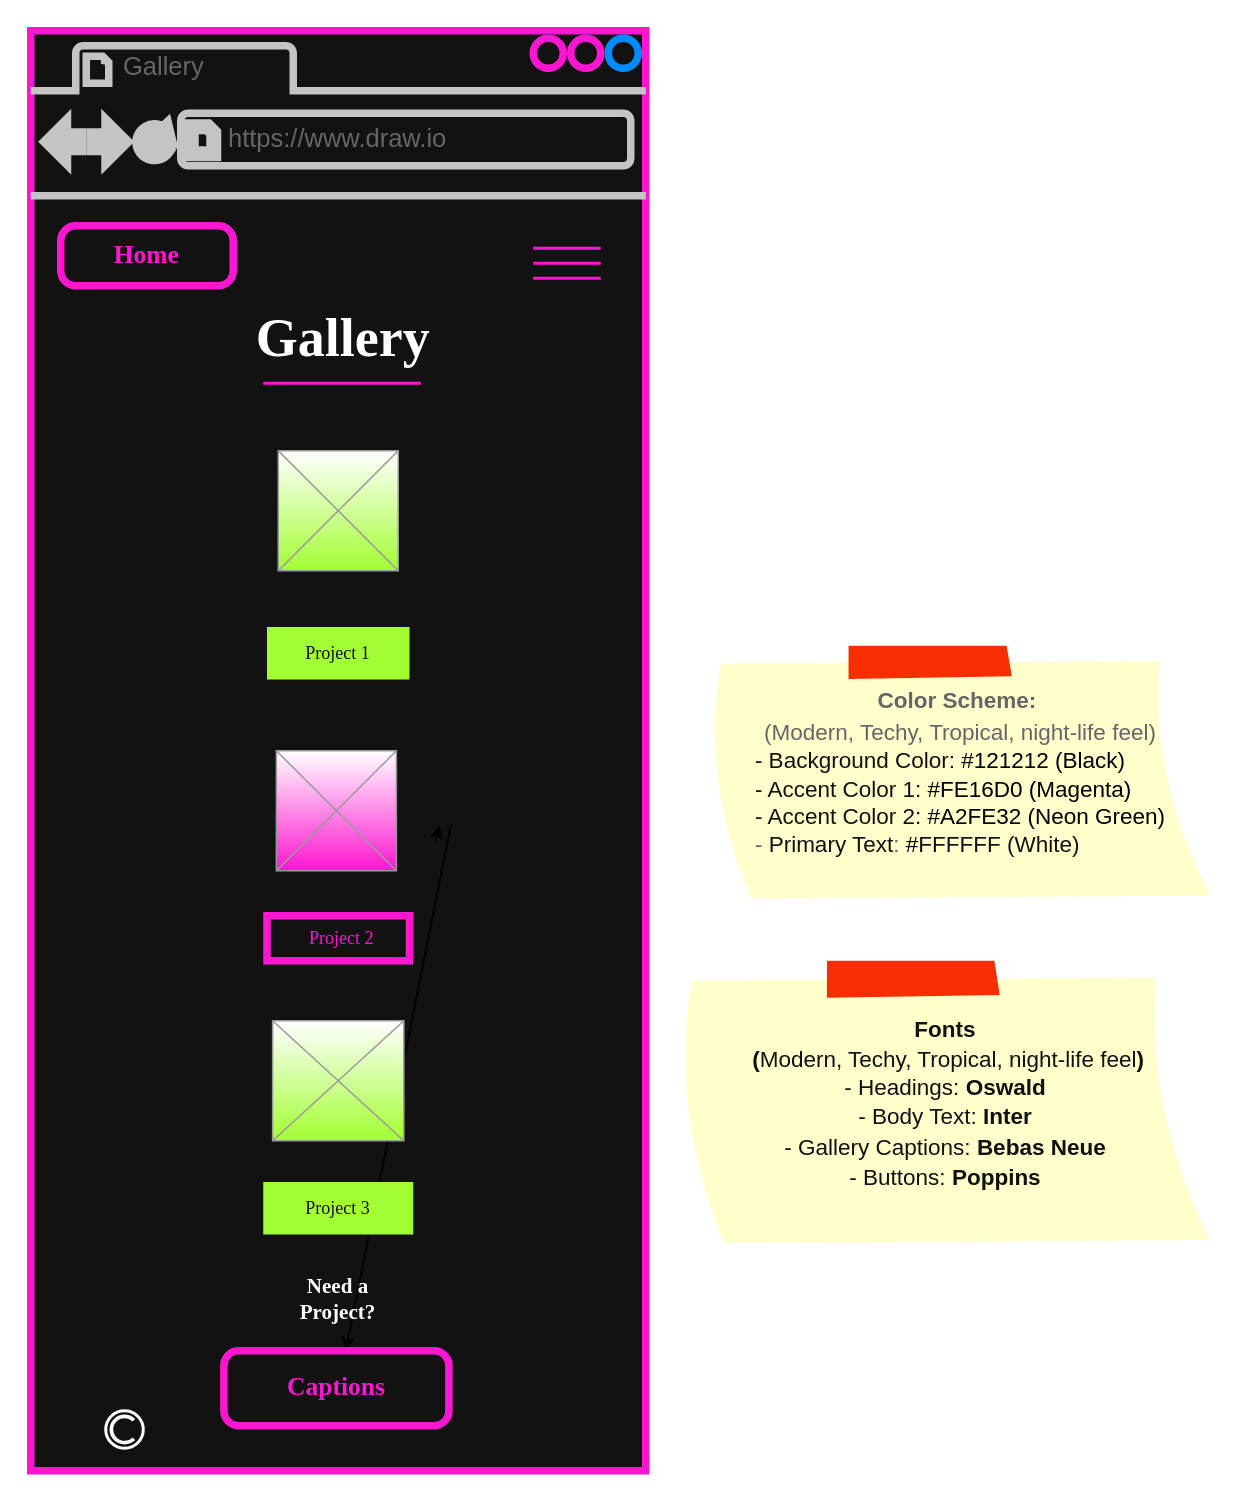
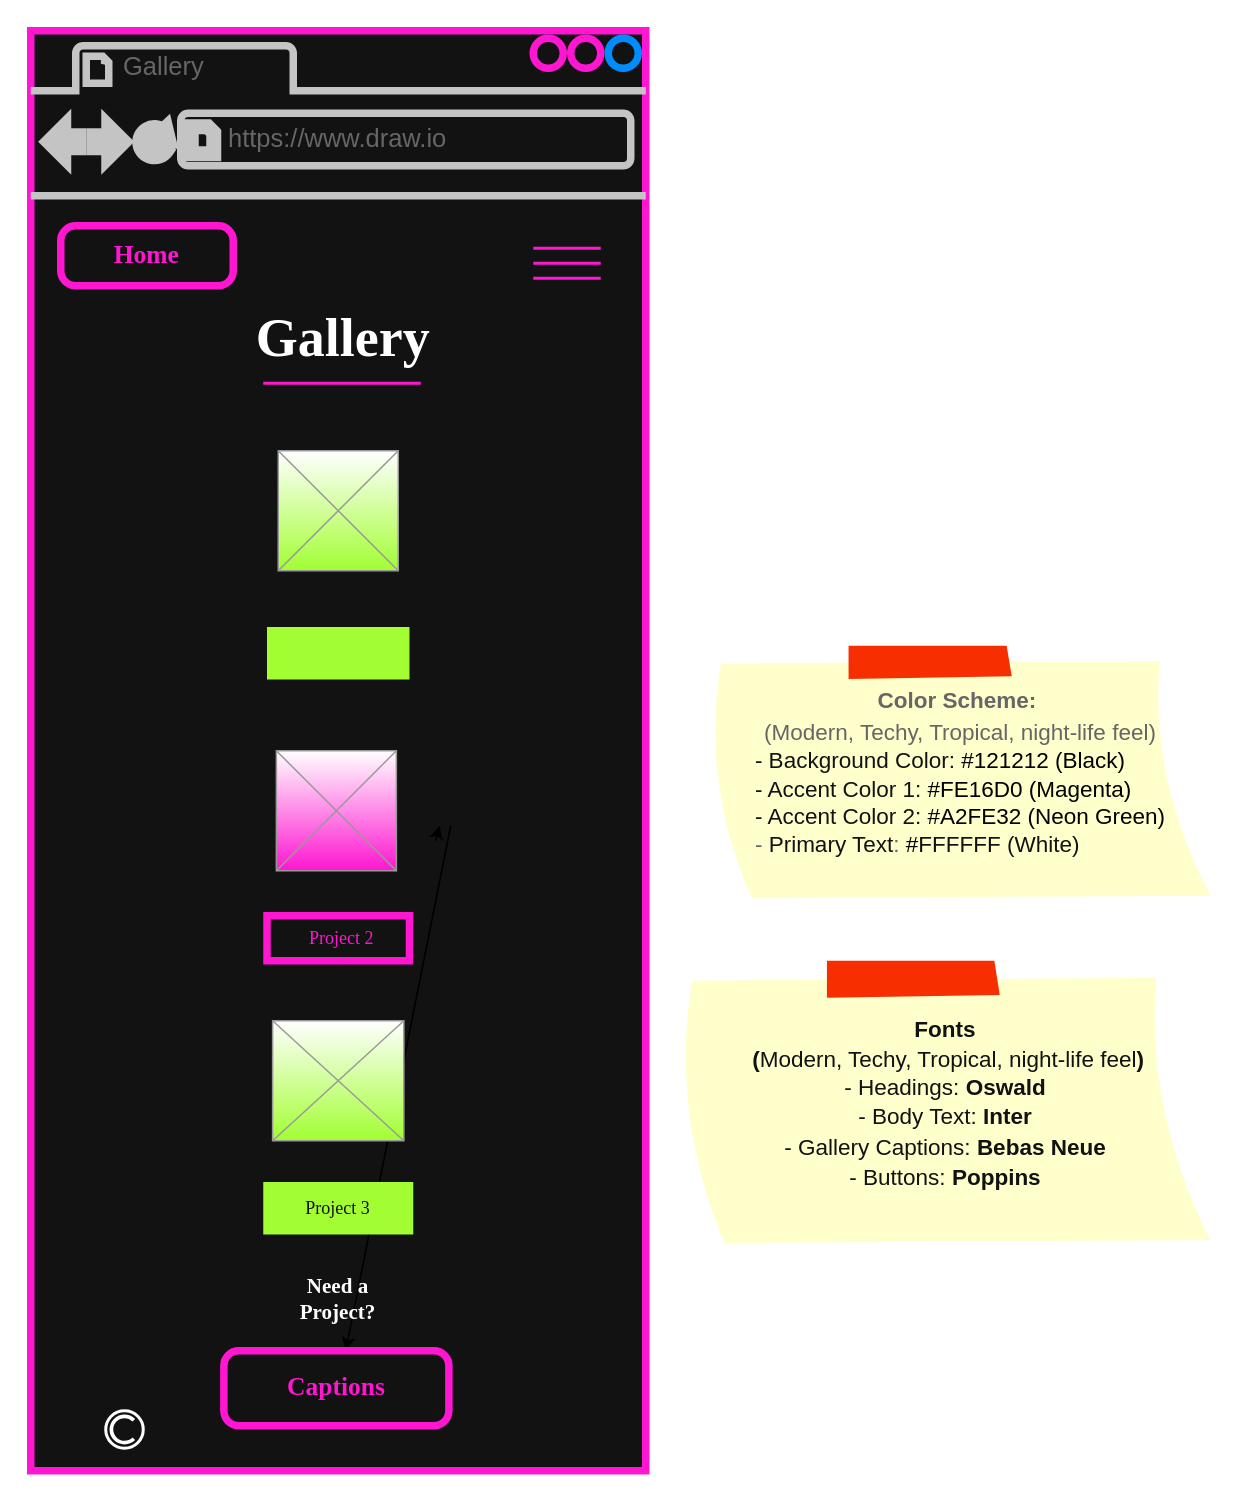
node "Project 1": removed
